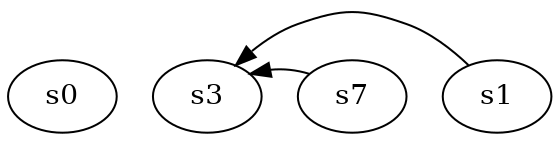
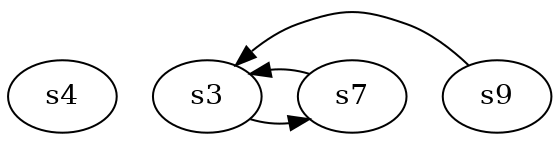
node "s0": label "s0" -> "s4"
node "s1": label "s1" -> "s9"
edge "s3" -> "s7": added
